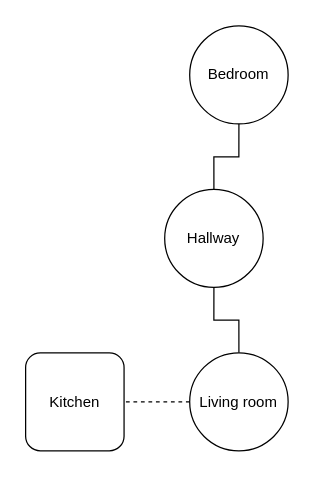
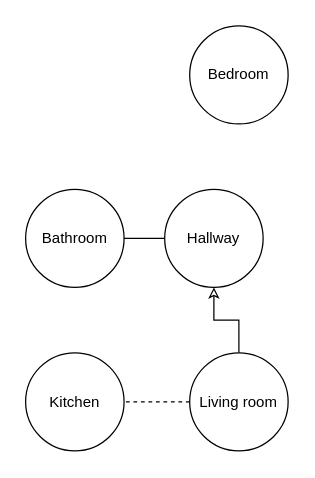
edge "Bedroom" -- "Hallway": removed
node "Bathroom": added
edge "Bathroom" -- "Hallway": added
edge "Hallway" -- "Living room": arrowhead none -> classic
node "Kitchen": shape rounded rectangle -> ellipse
